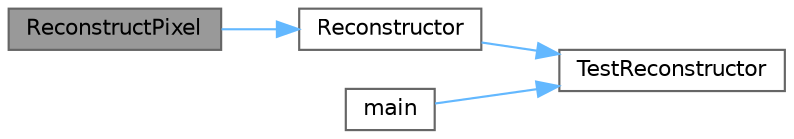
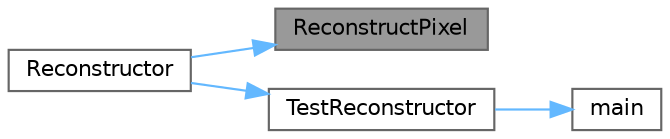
edge "ReconstructPixel" -> "Reconstructor": reversed
edge "main" -> "TestReconstructor": reversed
